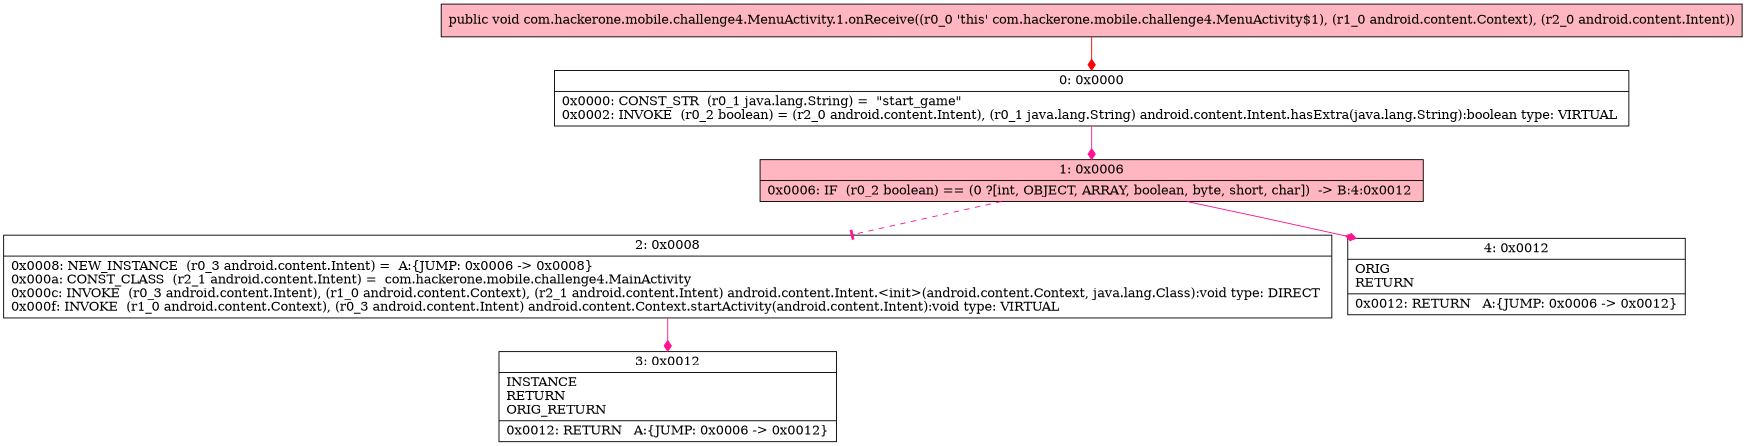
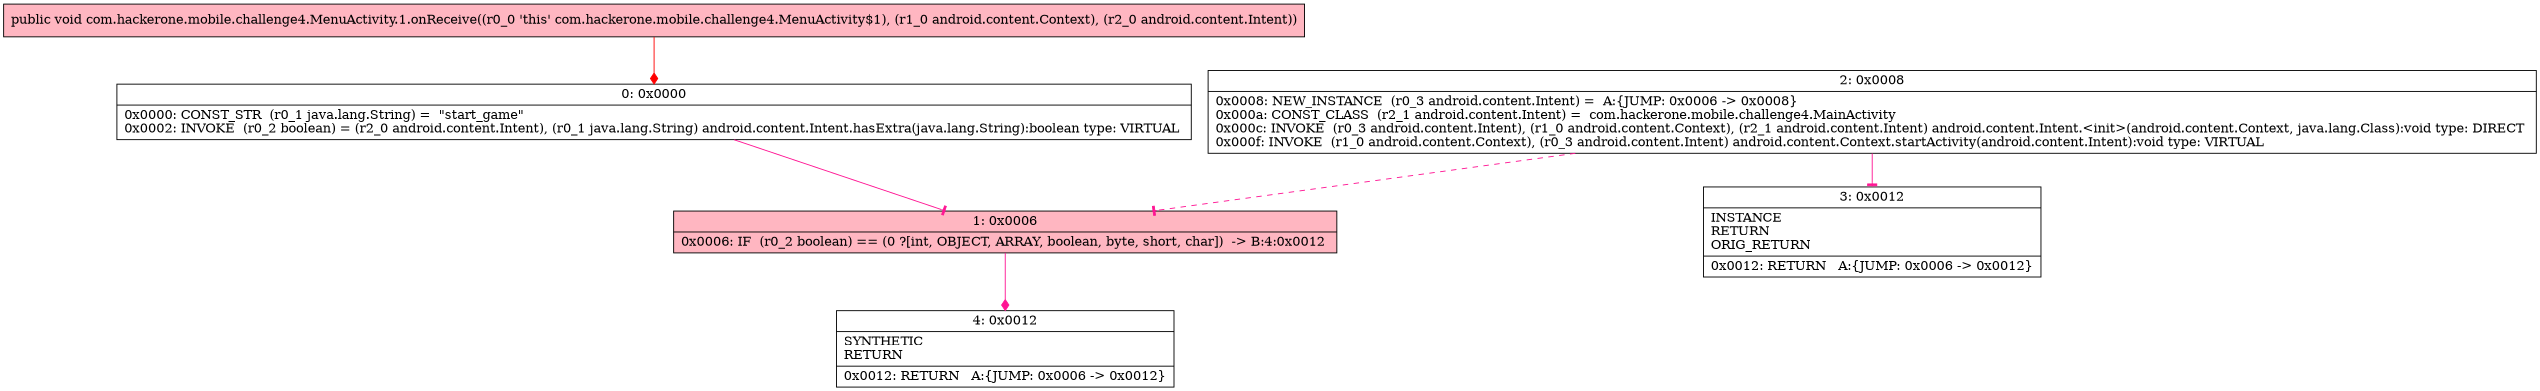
edge "0: 0x0000" -> "1: 0x0006": arrowhead diamond -> tee
edge "1: 0x0006" -> "2: 0x0008": reversed
node "4: 0x0012": text "ORIG" -> "SYNTHETIC"
edge "2: 0x0008" -> "3: 0x0012": arrowhead diamond -> tee
